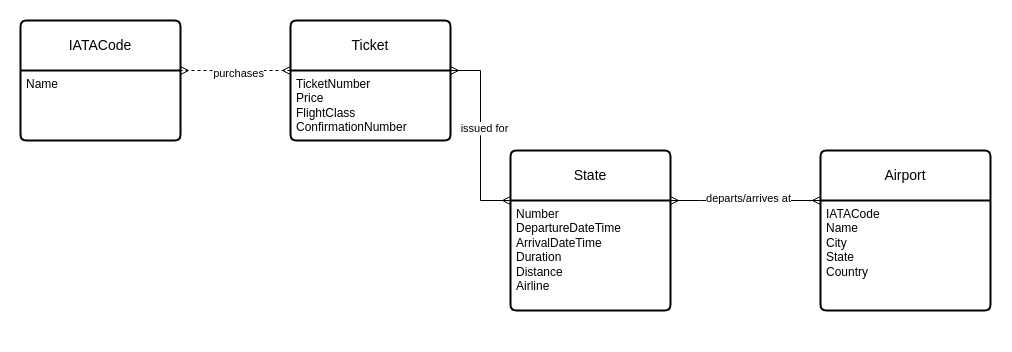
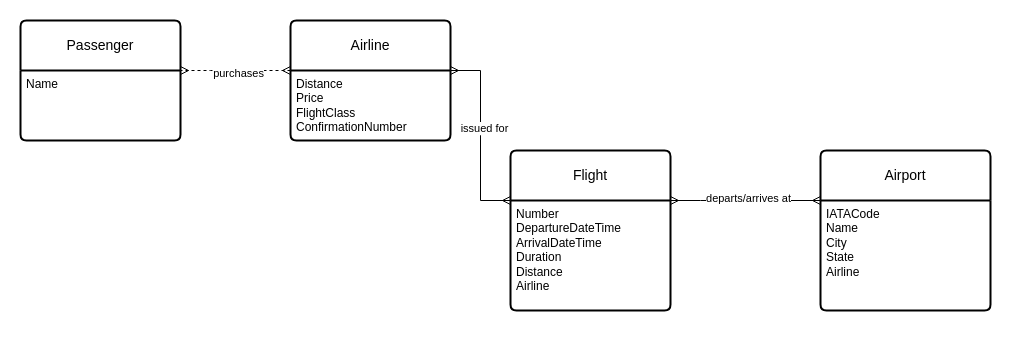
node "IATACode": label "IATACode" -> "Passenger"
node "Ticket": label "Ticket" -> "Airline"
node "TicketNumber Price FlightClass ConfirmationNumber": label "TicketNumber Price FlightClass ConfirmationNumber" -> "Distance Price FlightClass ConfirmationNumber"
node "State": label "State" -> "Flight"
node "IATACode Name City State Country": label "IATACode Name City State Country" -> "IATACode Name City State Airline"
